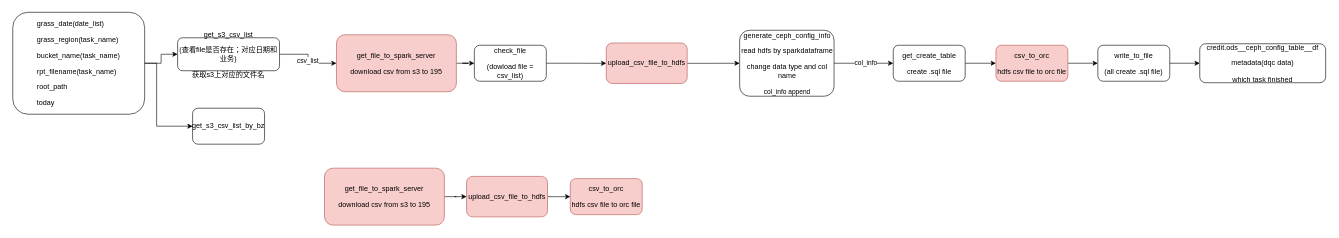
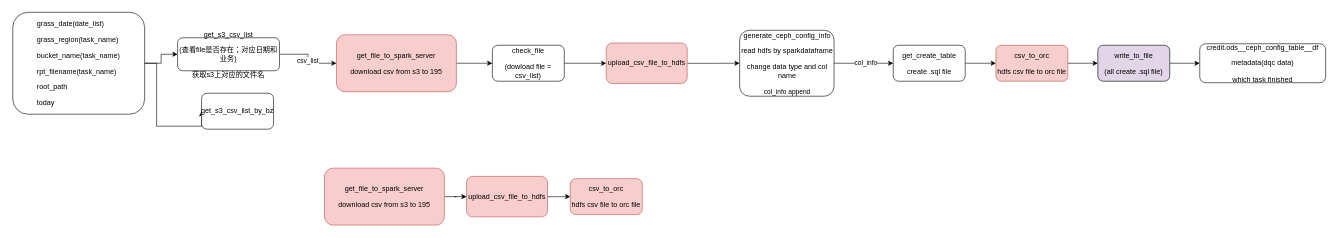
node "check_file (dowload file = csv_list)": moved (510, 63) -> (528, 63)
node "write_to_file (all create .sql file)": fillcolor #ffffff -> #e1d5e7
node "get_s3_csv_list_by_bz": moved (228, 126) -> (237, 111)
